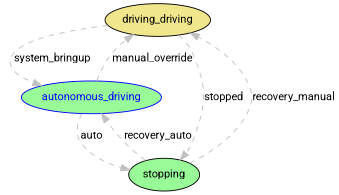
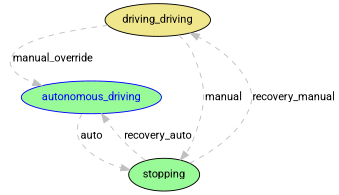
edge "autonomous_driving" -> "driving_driving": removed, label "manual_override"
edge "driving_driving" -> "autonomous_driving": label "system_bringup" -> "manual_override"
edge "driving_driving" -> "stopping": label "stopped" -> "manual"
